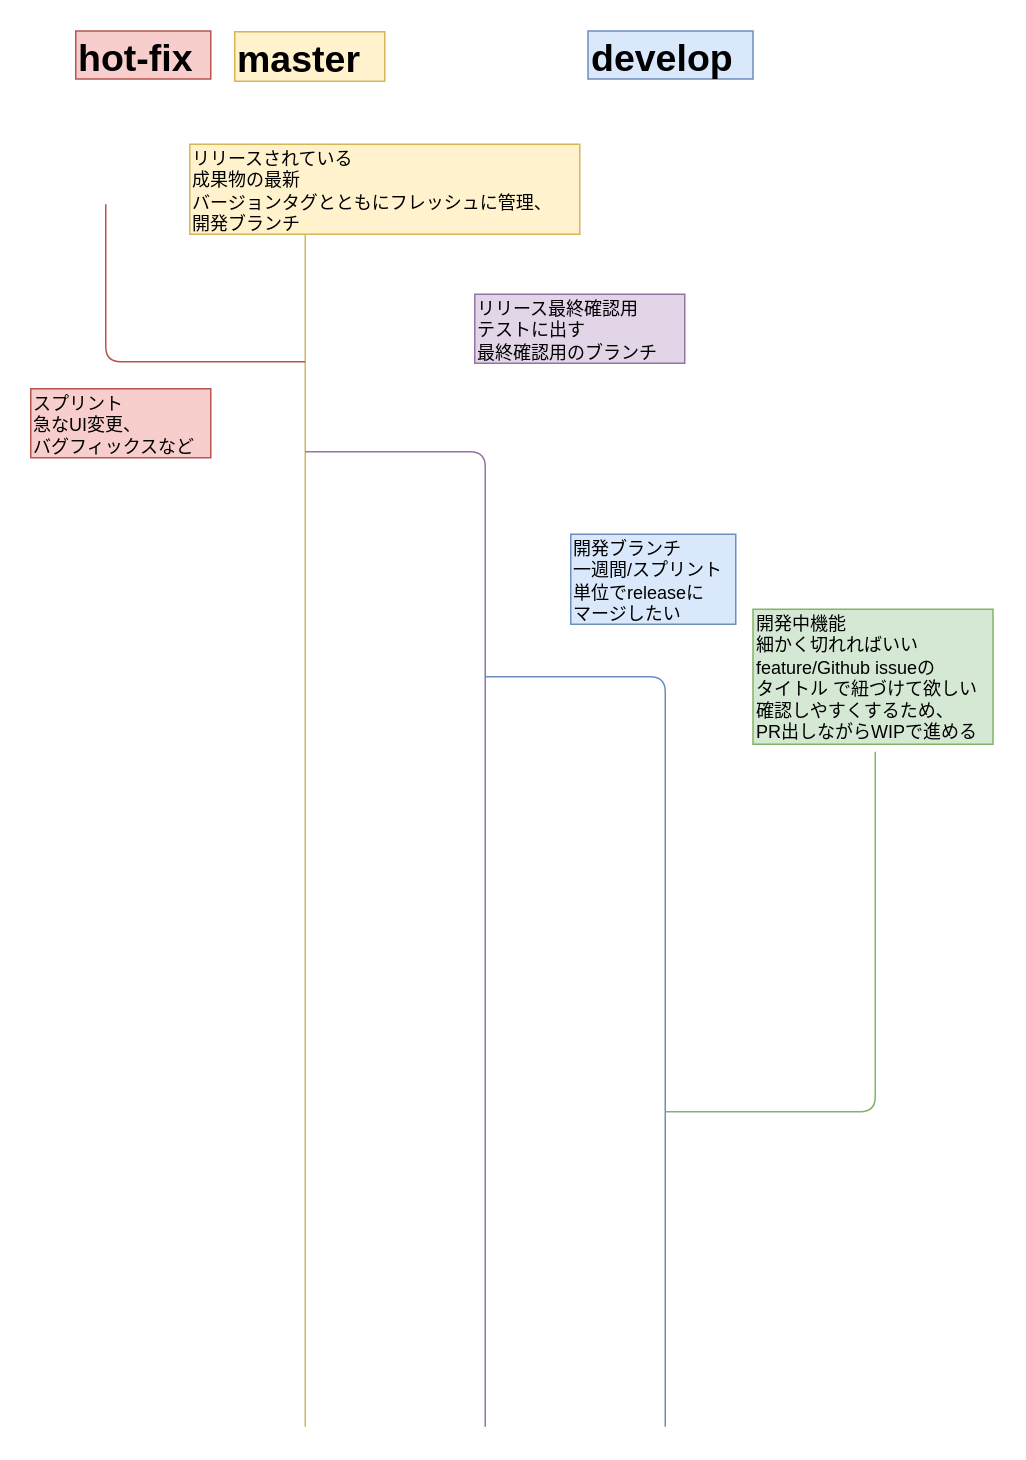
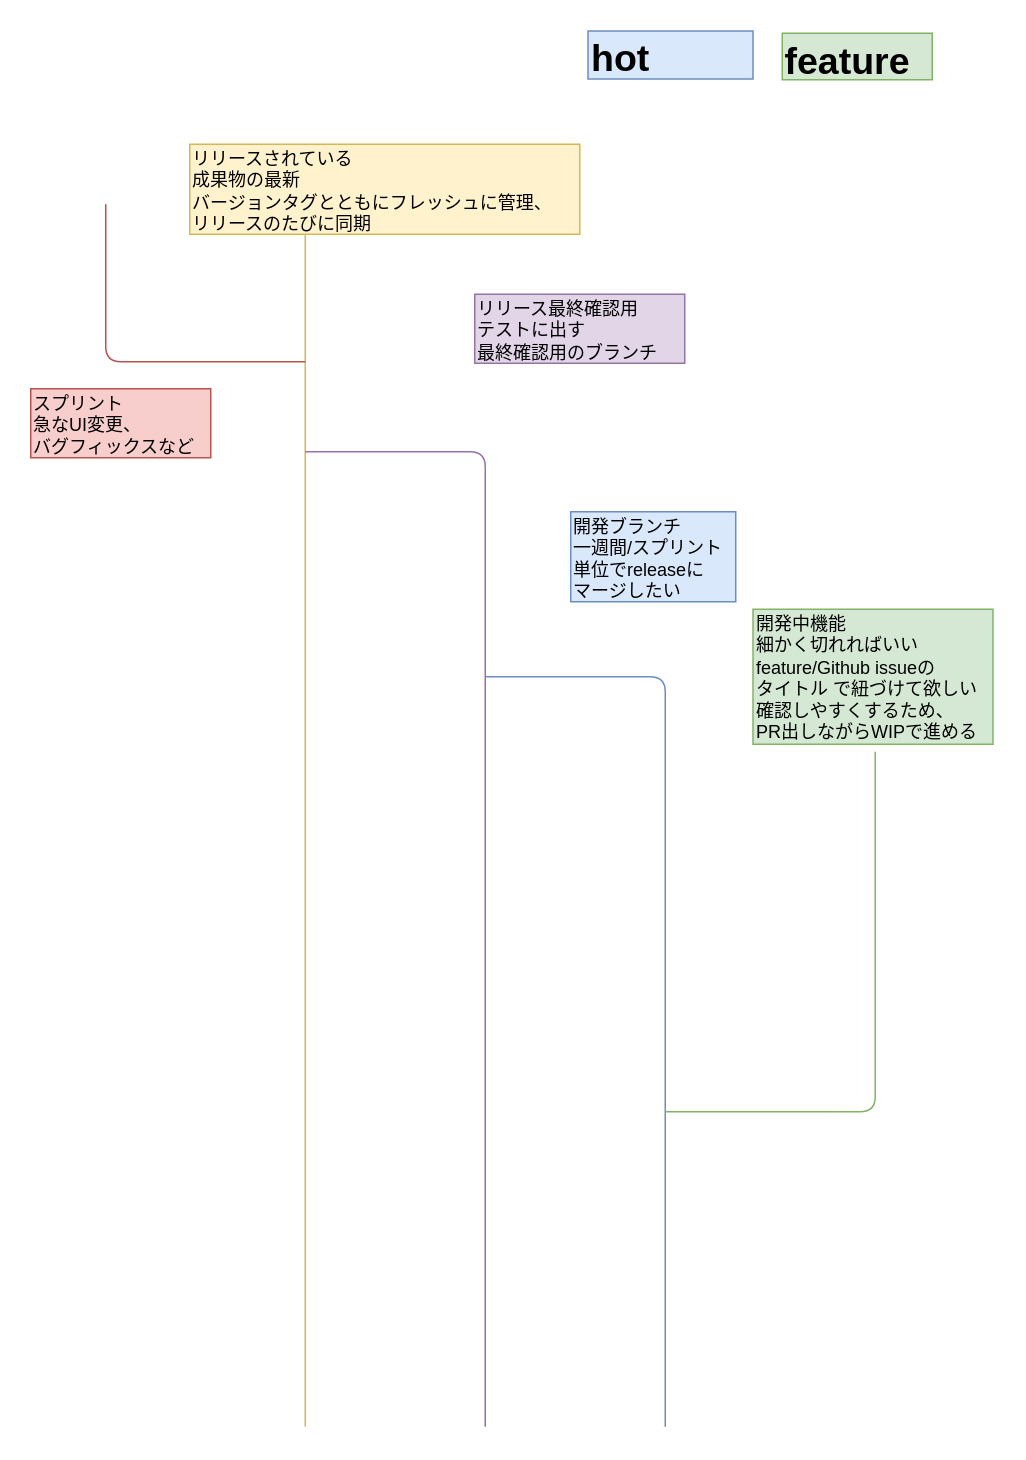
node "develop": label "develop" -> "hot"
node "hot-fix": removed
node "master": removed
node "feature": added
node "リリースされている 成果物の最新 バージョンタグとともにフレッシュに管理、 開発ブランチ": label "リリースされている 成果物の最新 バージョンタグとともにフレッシュに管理、 開発ブランチ" -> "リリースされている 成果物の最新 バージョンタグとともにフレッシュに管理、 リリースのたびに同期"
node "開発ブランチ 一週間/スプリント 単位でreleaseに マージしたい": moved (653, 579) -> (653, 557)
